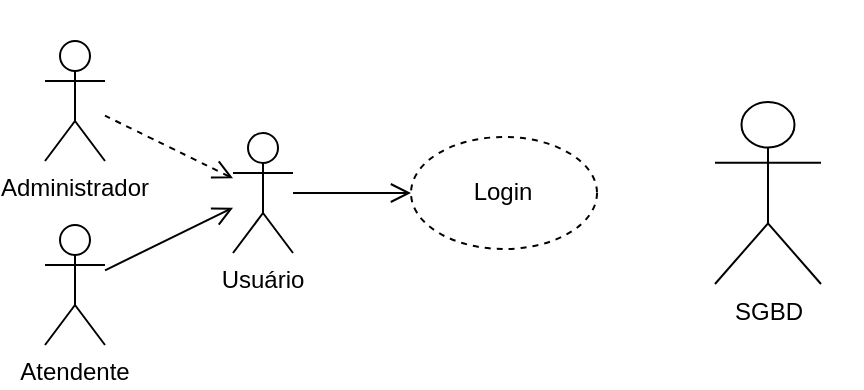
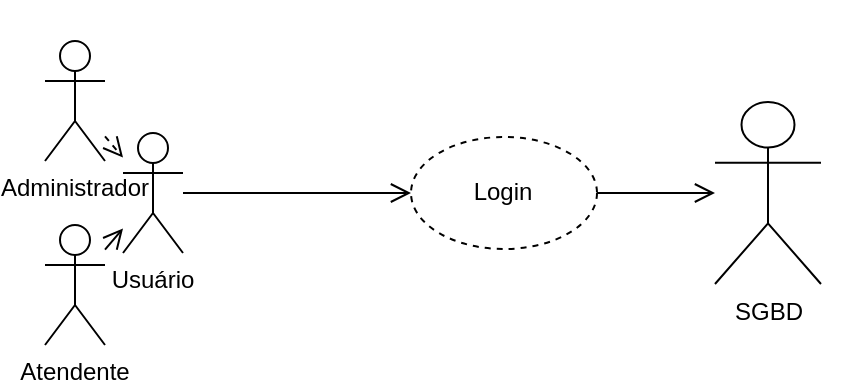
node "Usuário": moved (263, 193) -> (153, 193)
edge "Login" -> "SGBD": added
